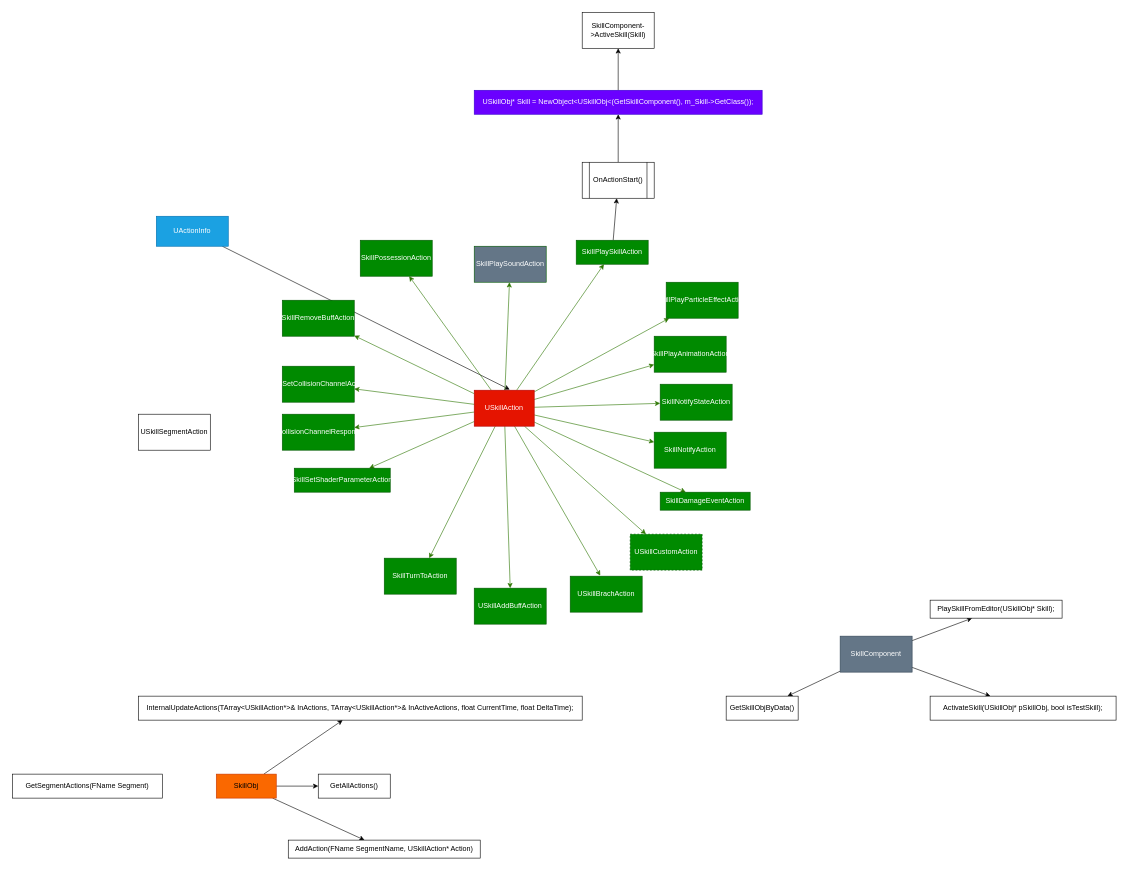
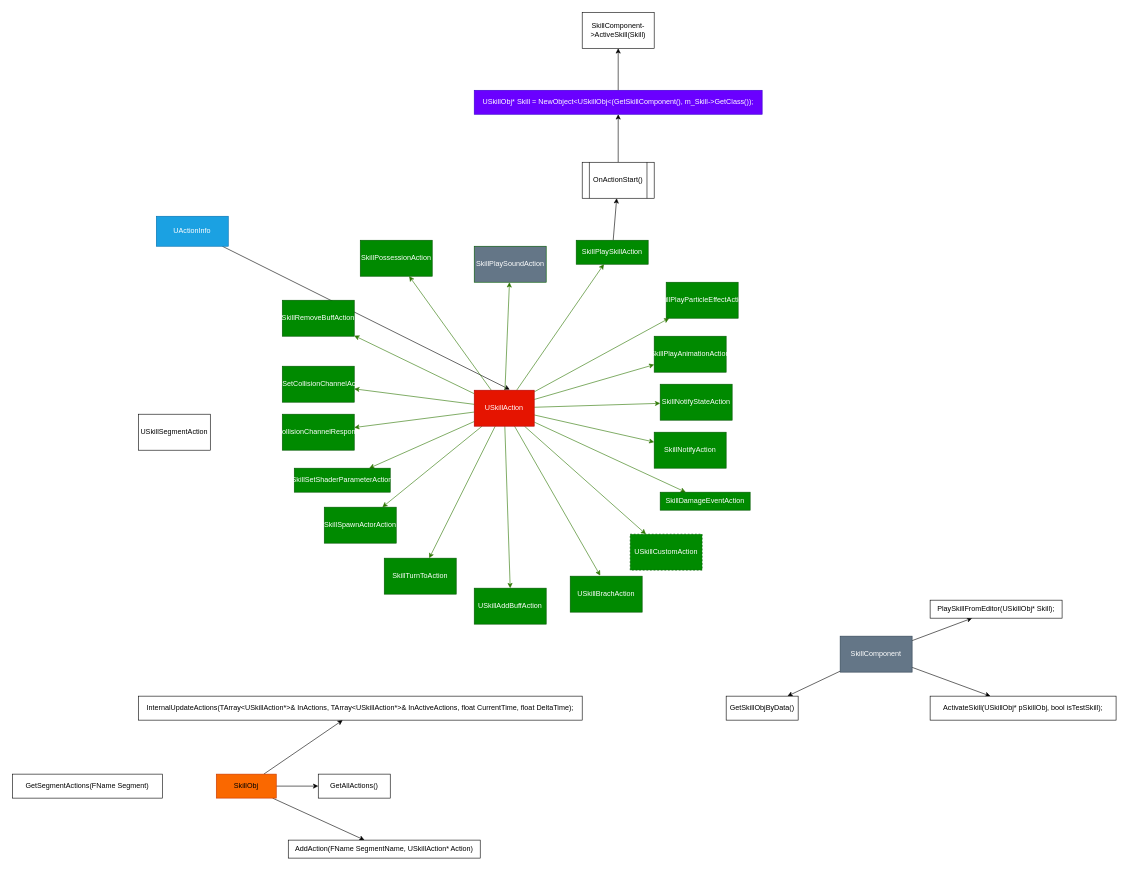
edge "USkillAction" -> "SkillSpawnActorAction": added
node "SkillSpawnActorAction": added
